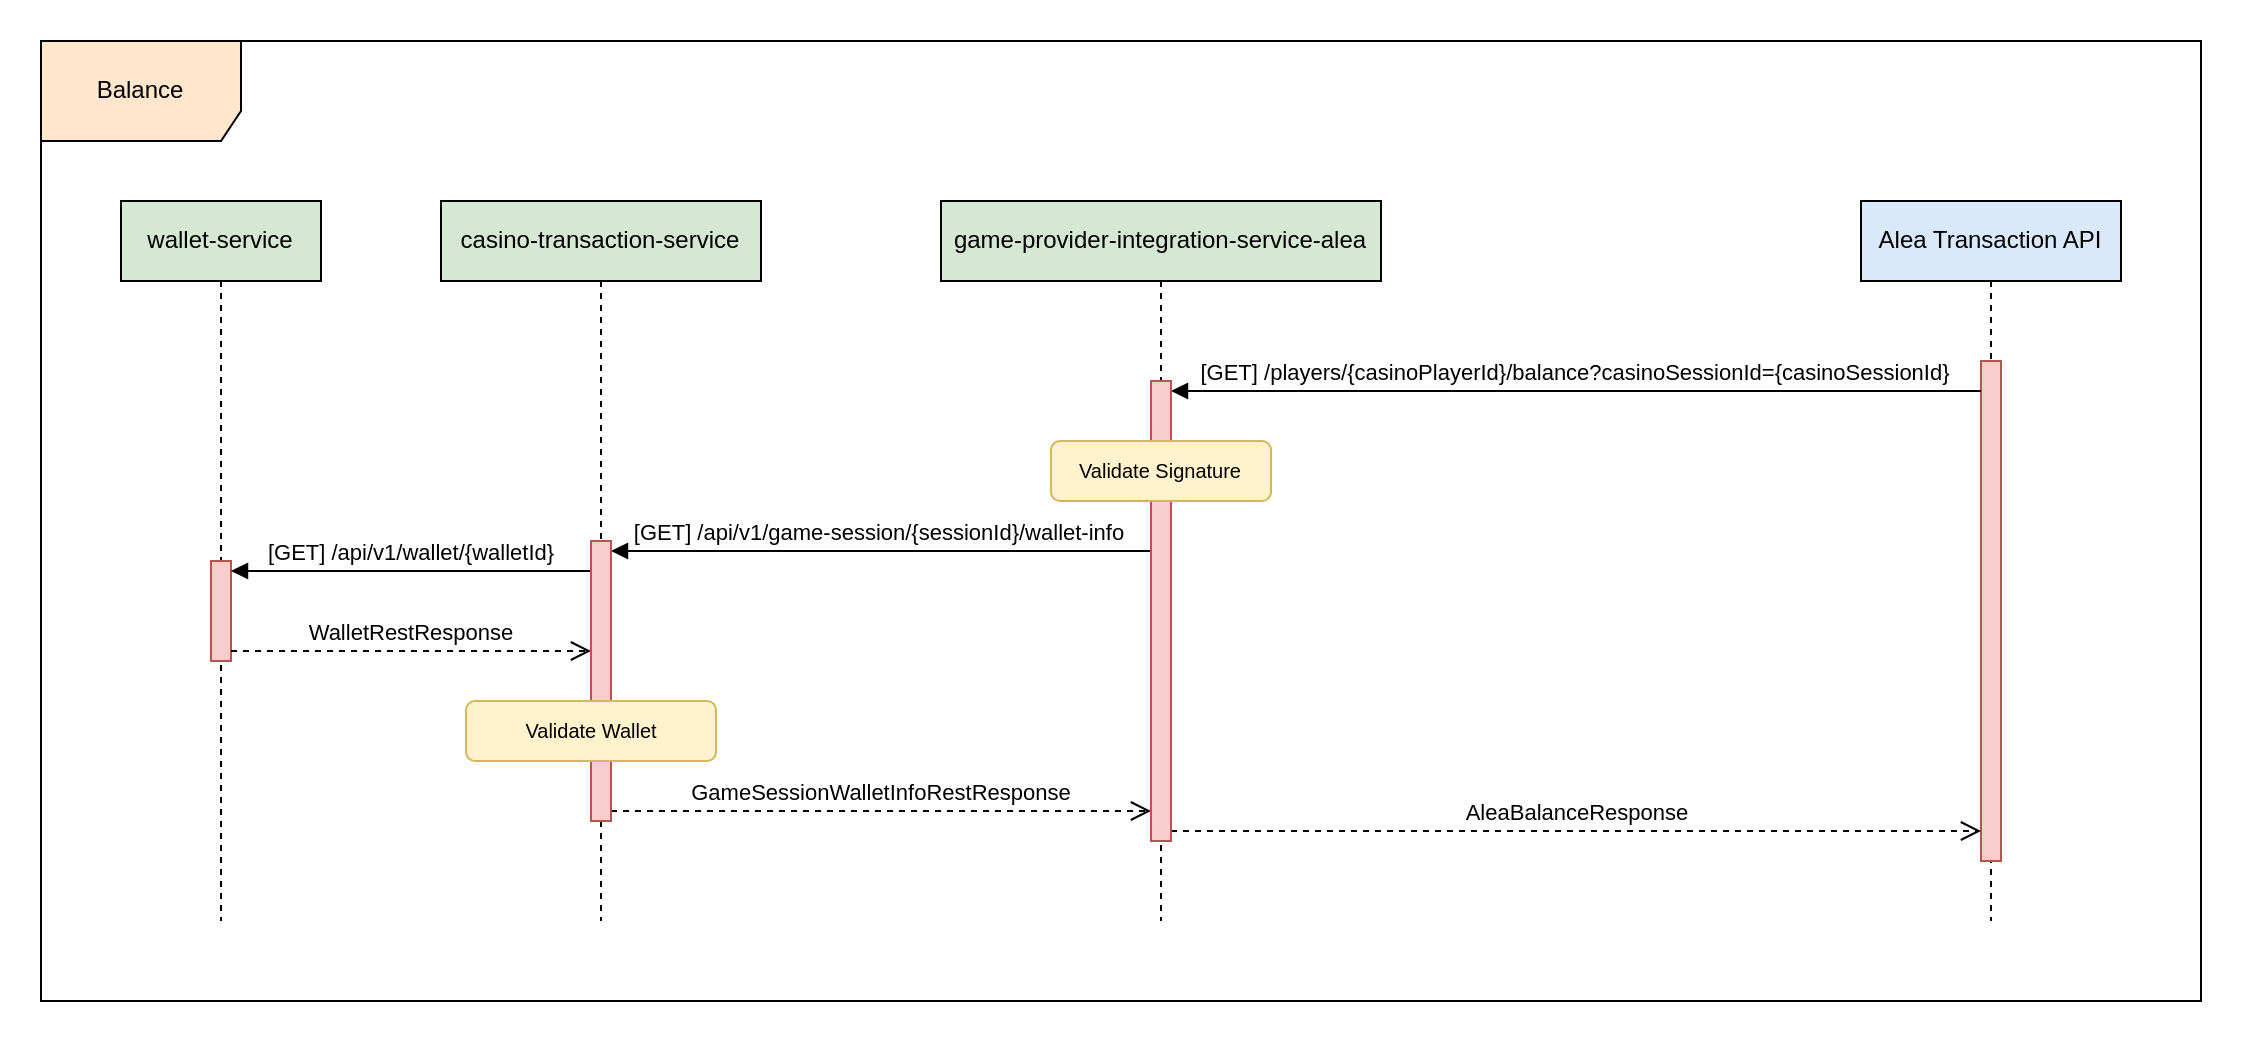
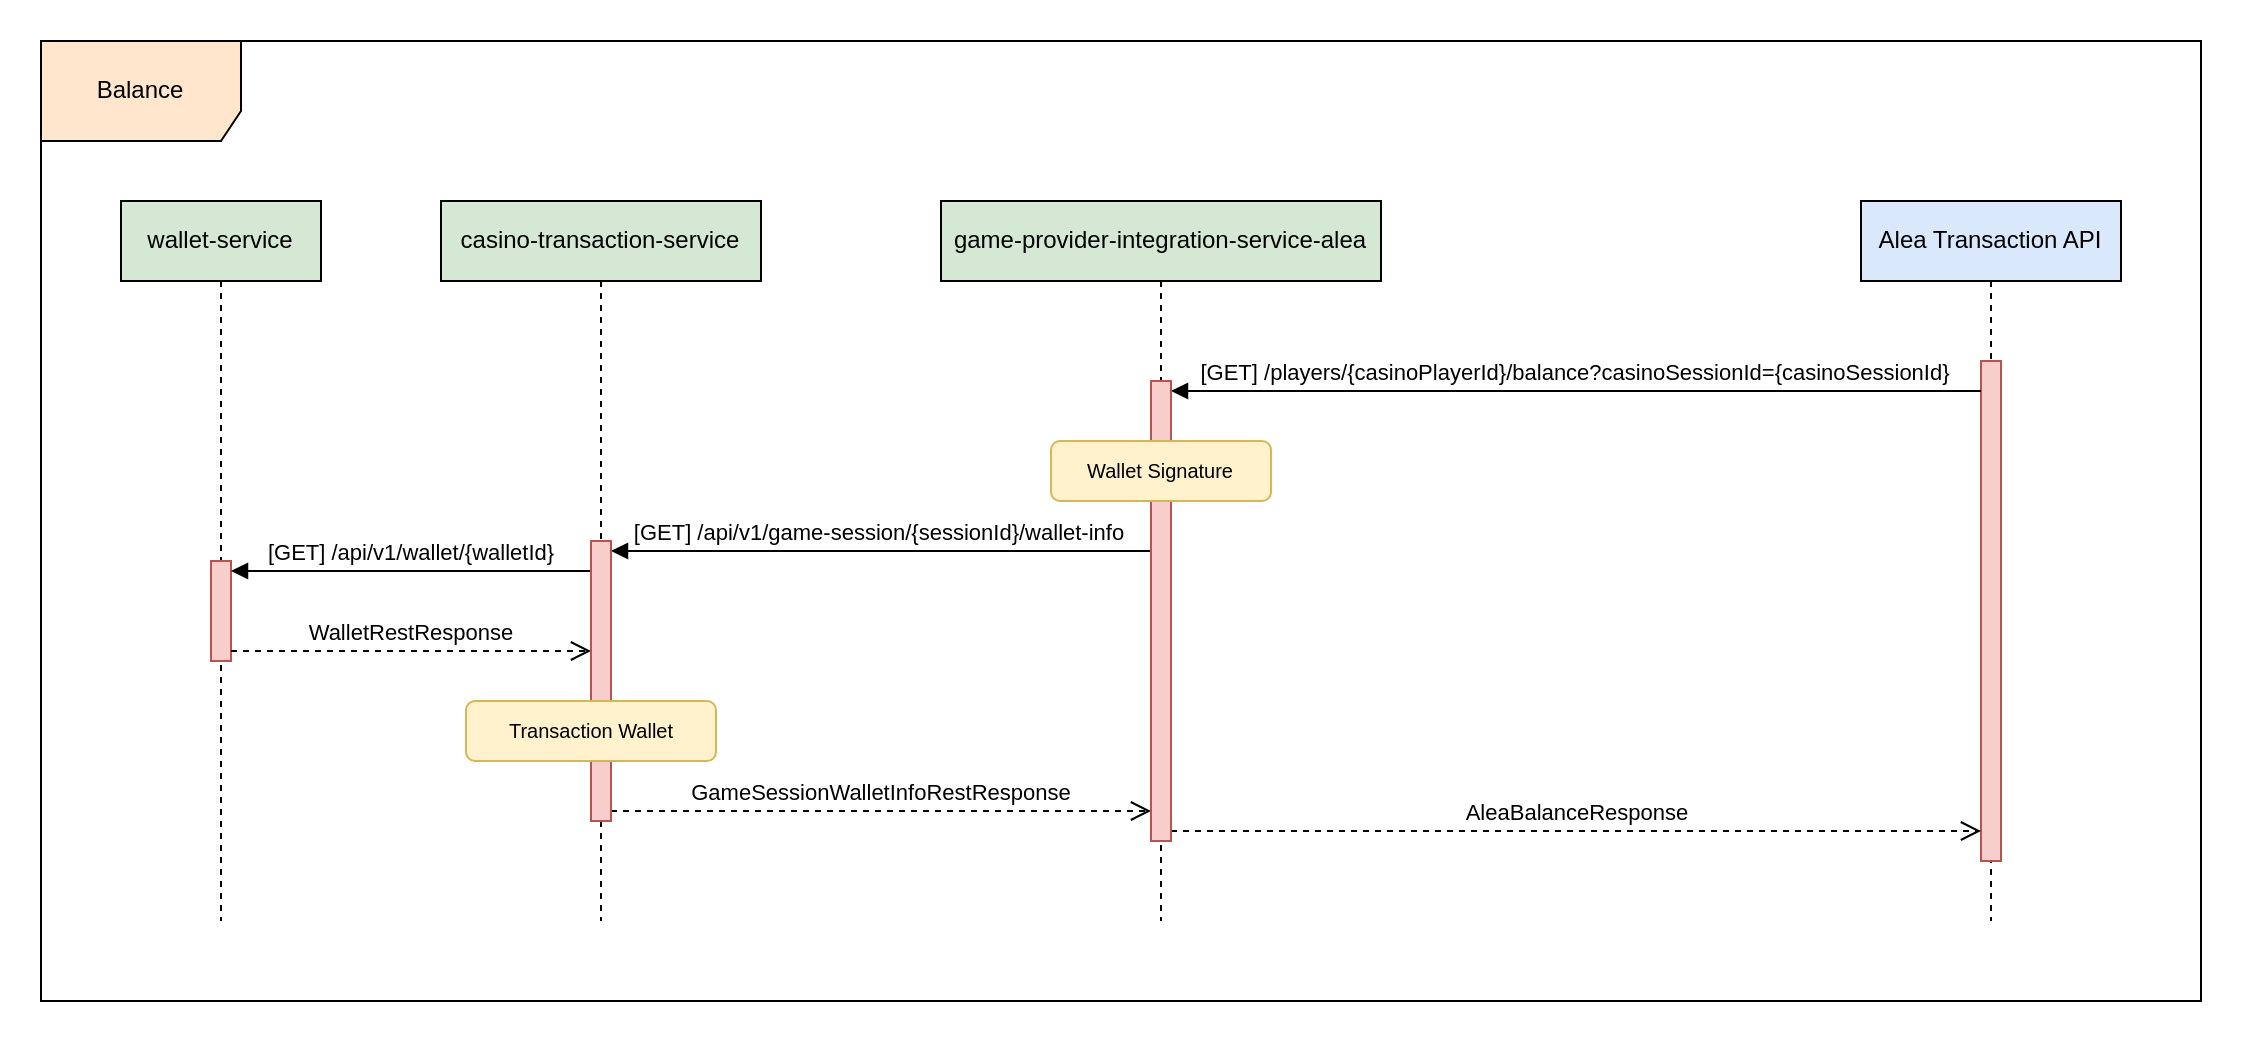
node "Validate Signature": label "Validate Signature" -> "Wallet Signature"
node "Validate Wallet": label "Validate Wallet" -> "Transaction Wallet"
